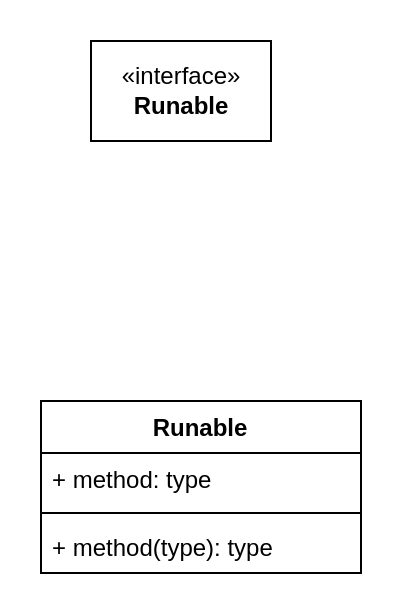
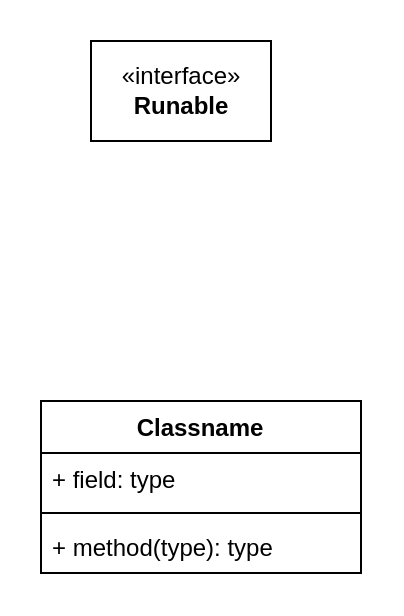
node "Runable": label "Runable" -> "Classname"
node "+ method: type": label "+ method: type" -> "+ field: type"
